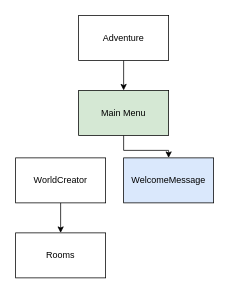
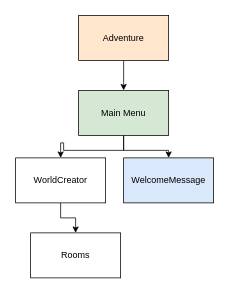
node "Adventure": fillcolor #ffffff -> #ffe6cc
edge "Main Menu" -> "WorldCreator": added
node "Rooms": moved (60, 255) -> (75, 255)
